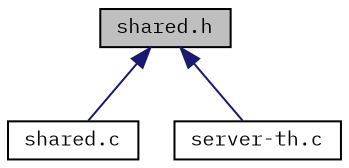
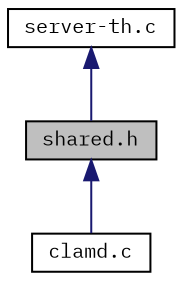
edge "server-th.c" -> "shared.h": reversed
node "shared.c": label "shared.c" -> "clamd.c"
